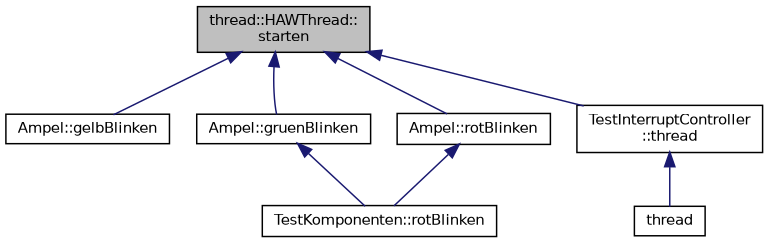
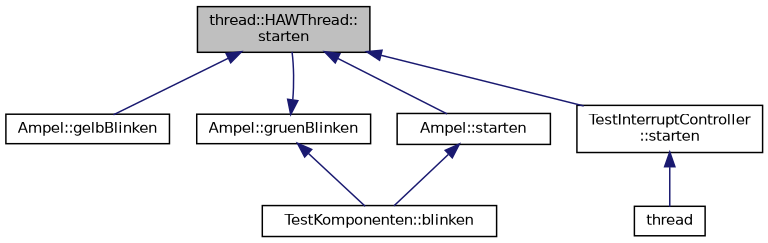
edge "Ampel::gruenBlinken" -> "thread::HAWThread:: starten": reversed
node "Ampel::rotBlinken": label "Ampel::rotBlinken" -> "Ampel::starten"
node "TestInterruptController ::thread": label "TestInterruptController ::thread" -> "TestInterruptController ::starten"
node "TestKomponenten::rotBlinken": label "TestKomponenten::rotBlinken" -> "TestKomponenten::blinken"
